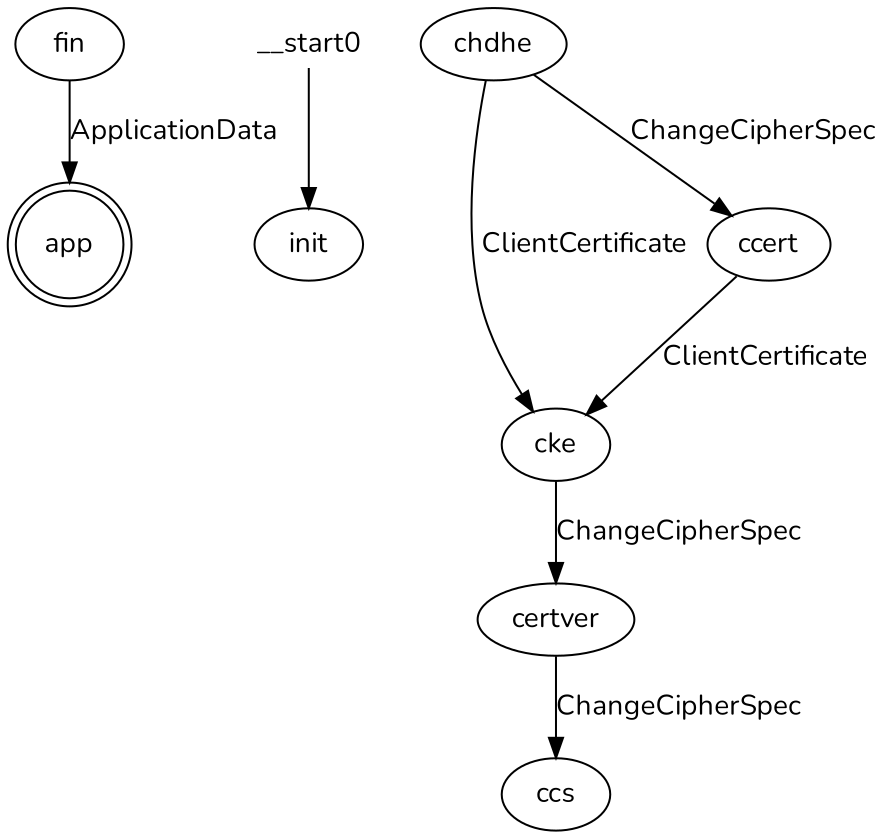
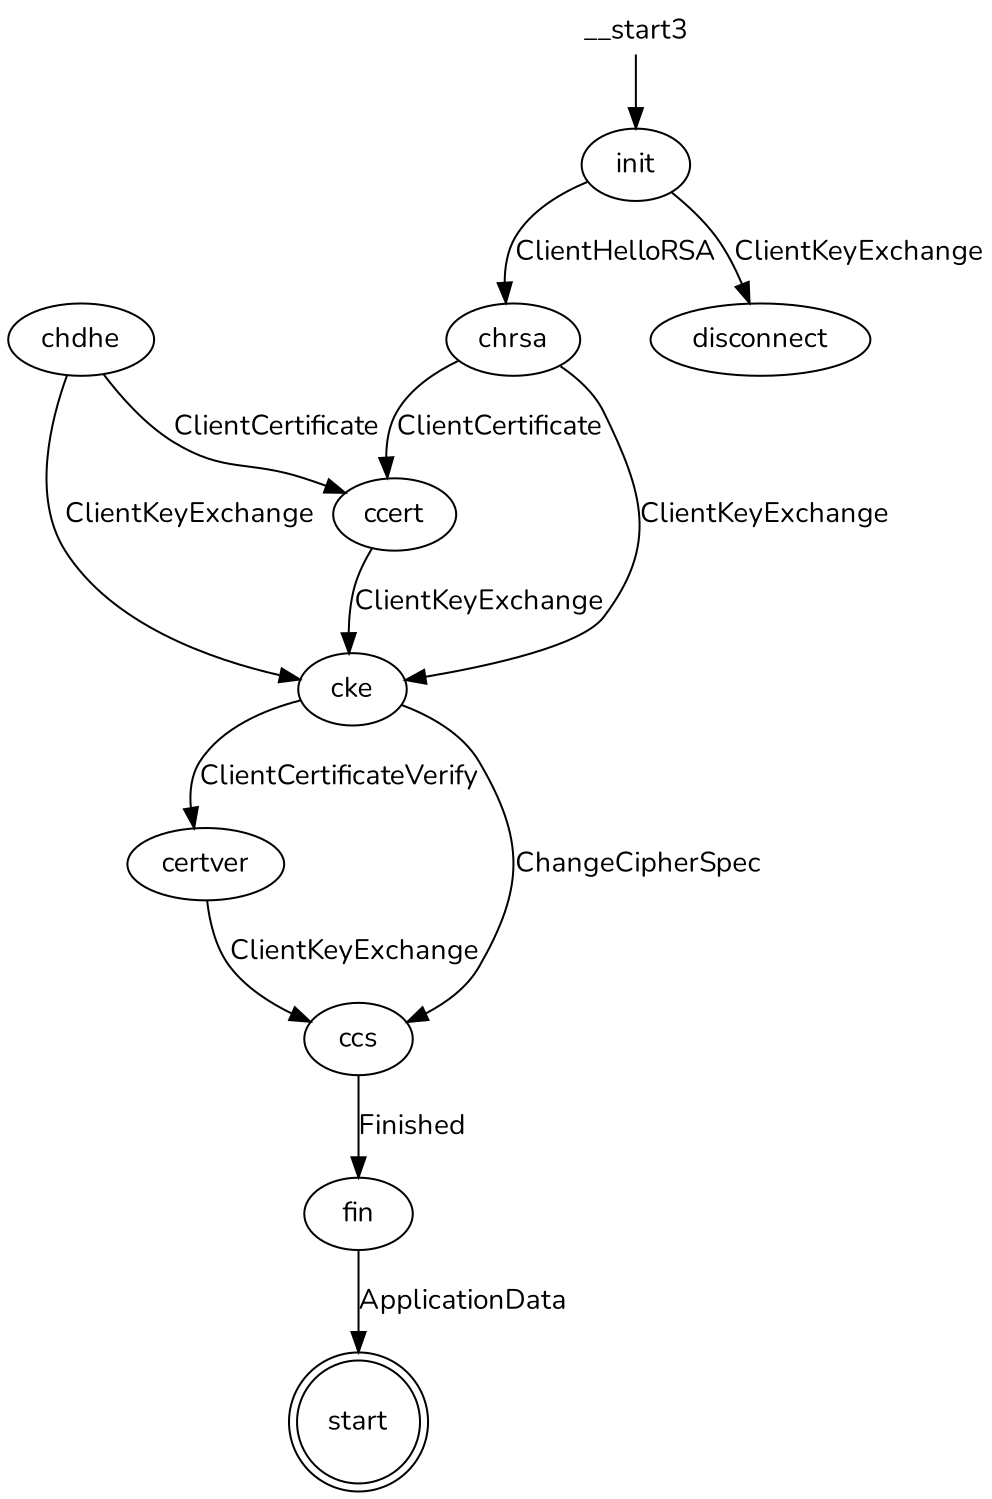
node "__start0": label "__start0" -> "__start3"
edge "chdhe" -> "ccert": label "ChangeCipherSpec" -> "ClientCertificate"
node "app": label "app" -> "start"
edge "chdhe" -> "cke": label "ClientCertificate" -> "ClientKeyExchange"
node "chrsa": added
node "disconnect": added
edge "ccert" -> "cke": label "ClientCertificate" -> "ClientKeyExchange"
edge "cke" -> "certver": label "ChangeCipherSpec" -> "ClientCertificateVerify"
edge "certver" -> "ccs": label "ChangeCipherSpec" -> "ClientKeyExchange"
edge "cke" -> "ccs": added, label "ChangeCipherSpec"
edge "ccs" -> "fin": added, label "Finished"
